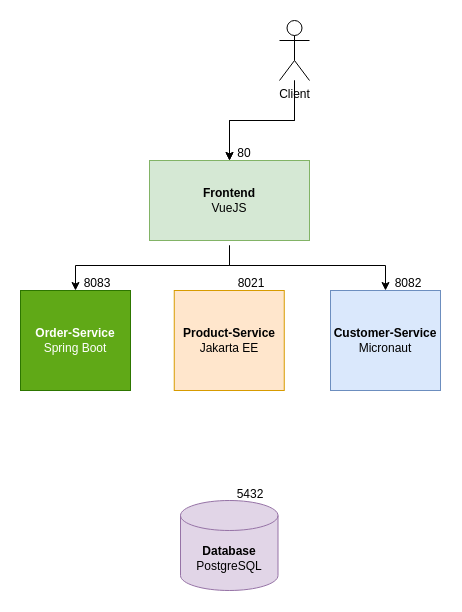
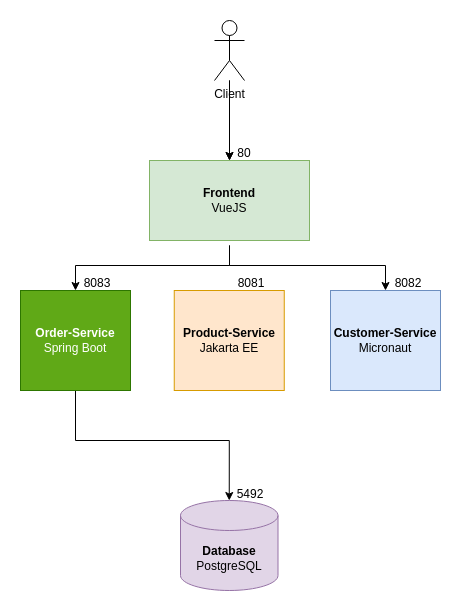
node "Client": moved (295, 51) -> (230, 51)
node "8021": label "8021" -> "8081"
edge "Order-Service Spring Boot" -> "Database PostgreSQL": added
node "5432": label "5432" -> "5492"
